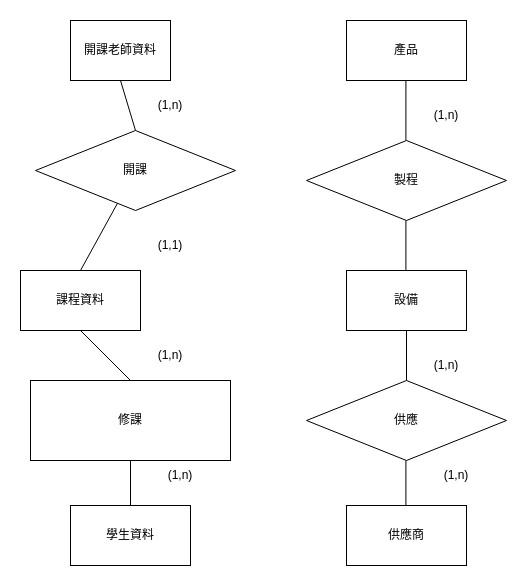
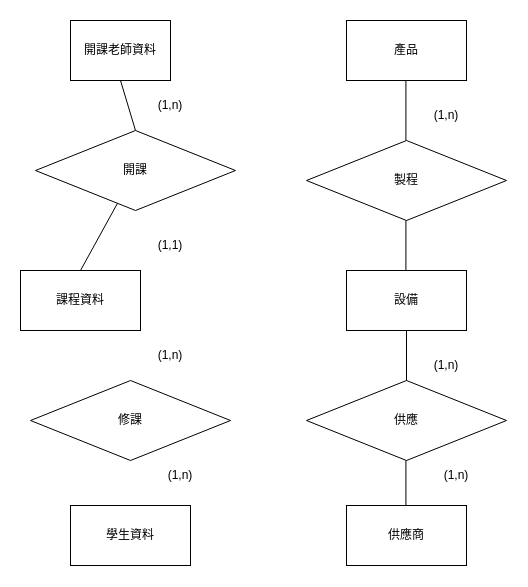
edge "課程資料" -- "修課": removed
node "修課": shape rectangle -> diamond
edge "修課" -- "學生資料": removed
